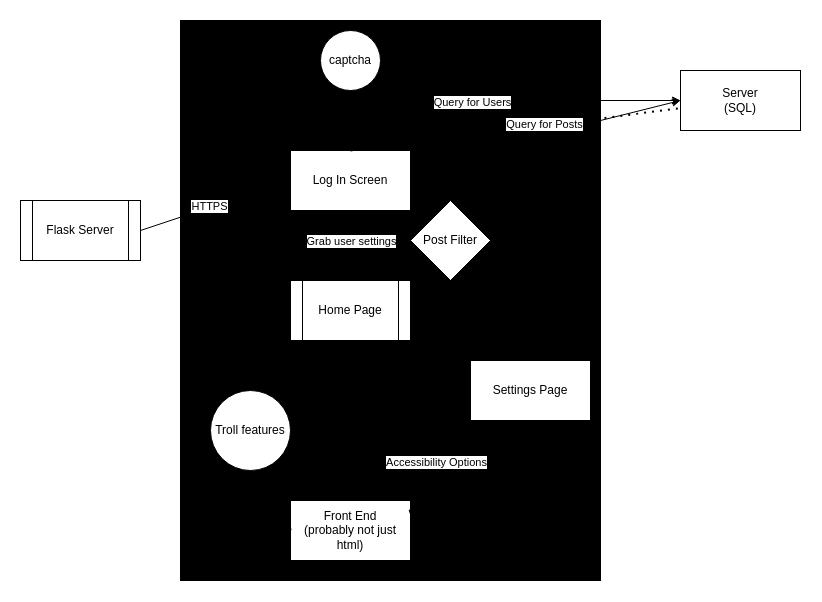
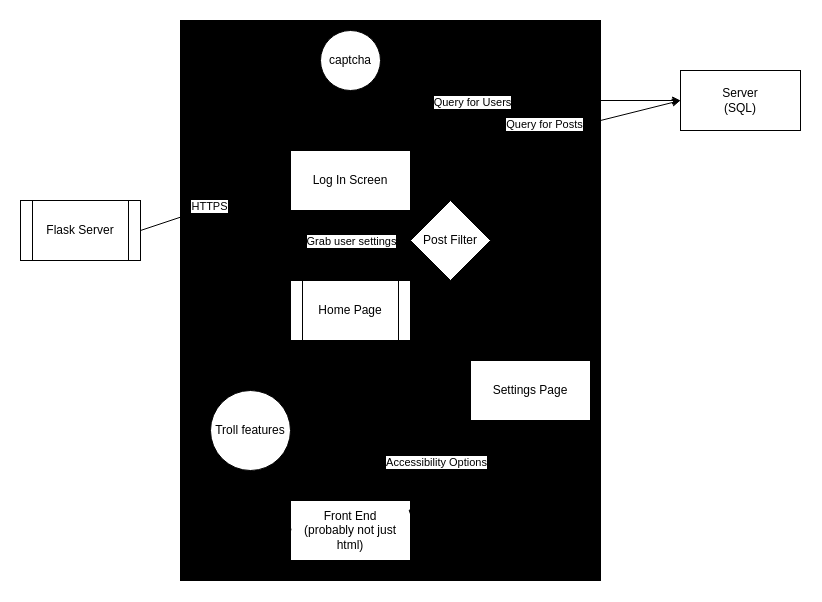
edge "Server (SQL)" -- "Log In Screen": now "captcha" -- "Log In Screen"
